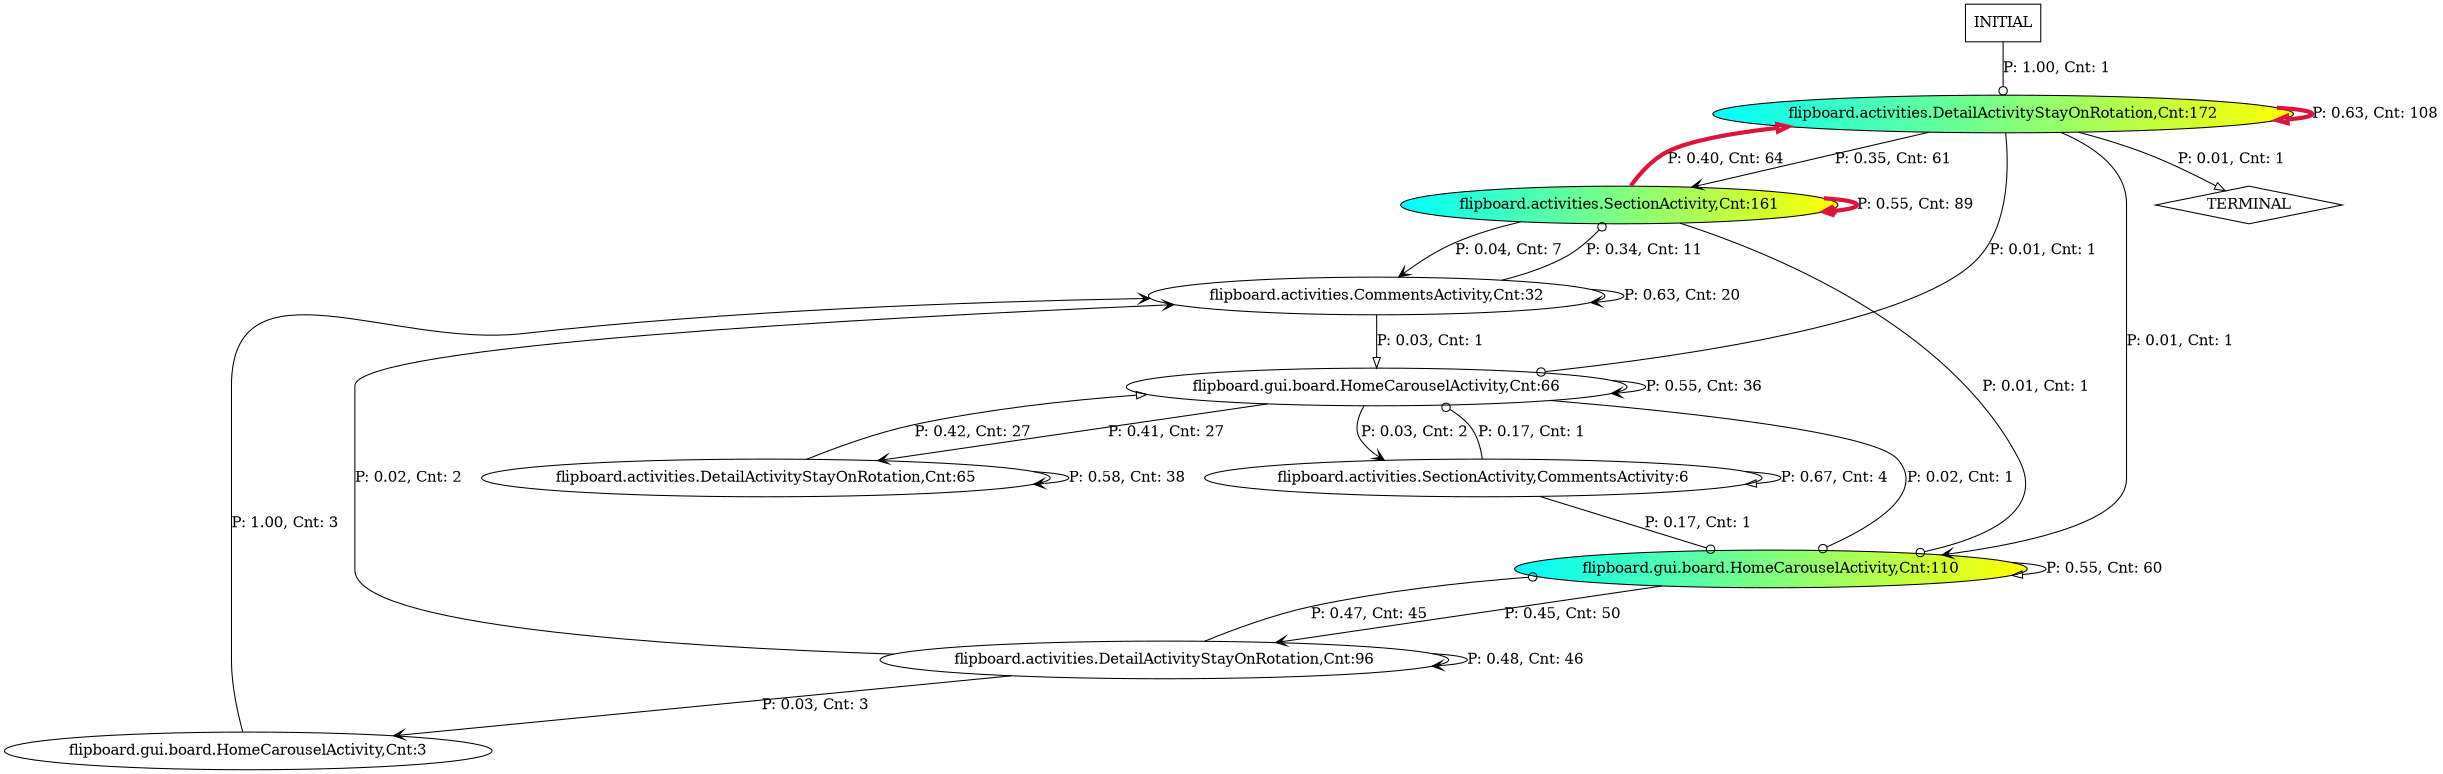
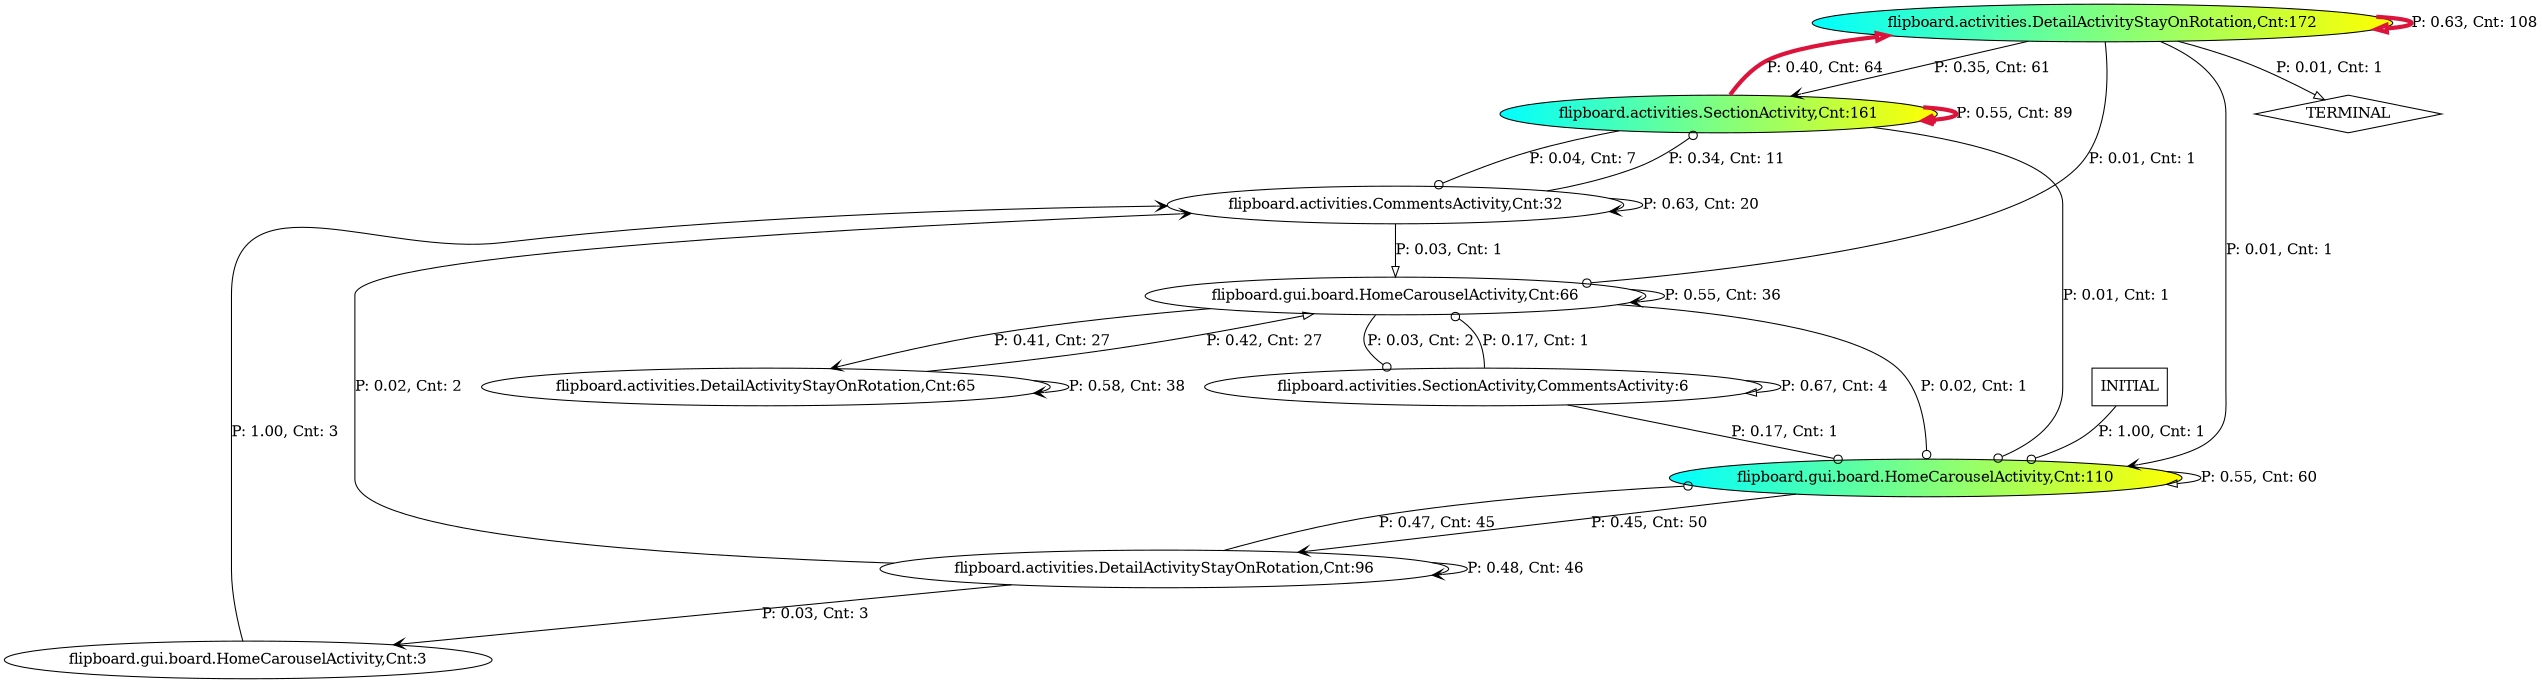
edge "INITIAL" -> "flipboard.activities.DetailActivityStayOnRotation,Cnt:172": now "INITIAL" -> "flipboard.gui.board.HomeCarouselActivity,Cnt:110"
edge "flipboard.activities.SectionActivity,Cnt:161" -> "flipboard.activities.CommentsActivity,Cnt:32": arrowhead vee -> odot
edge "flipboard.gui.board.HomeCarouselActivity,Cnt:66" -> "flipboard.activities.SectionActivity,CommentsActivity:6": arrowhead vee -> odot
